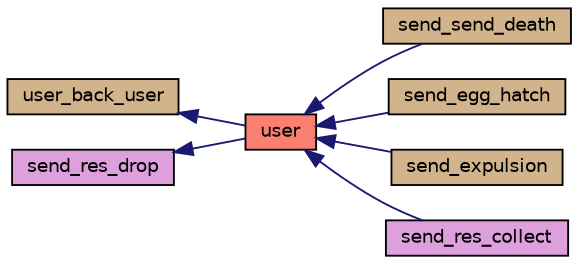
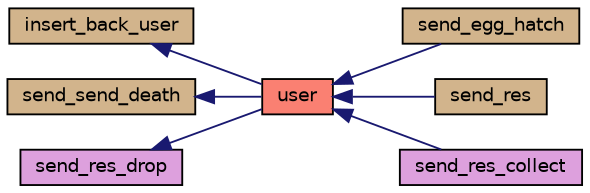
edge "send_send_death" -> "user": reversed
node "user_back_user": label "user_back_user" -> "insert_back_user"
node "send_expulsion": label "send_expulsion" -> "send_res"
